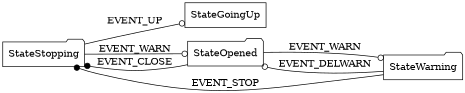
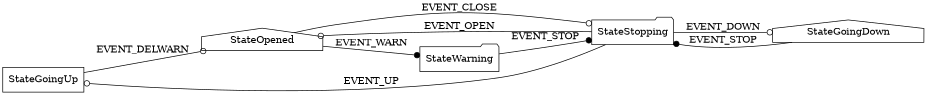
node "StateGoingDown": added
edge "StateStopping" -> "StateOpened": label "EVENT_WARN" -> "EVENT_OPEN"
edge "StateOpened" -> "StateWarning": arrowhead odot -> dot
node "StateOpened": shape folder -> house
edge "StateOpened" -> "StateStopping": arrowhead dot -> odot
edge "StateWarning" -> "StateOpened": now "StateGoingUp" -> "StateOpened"
